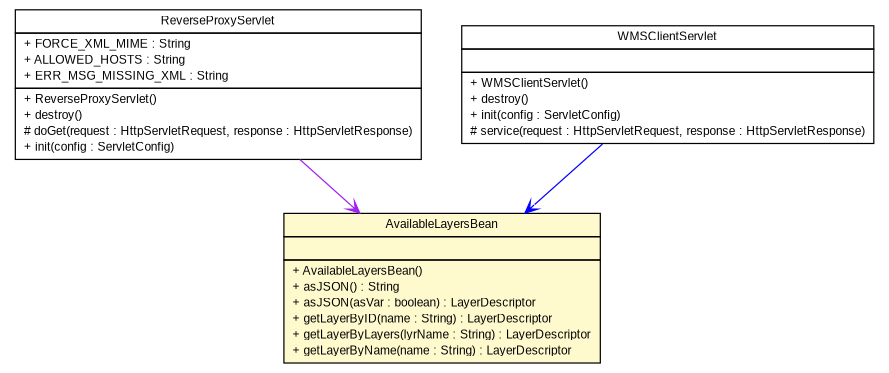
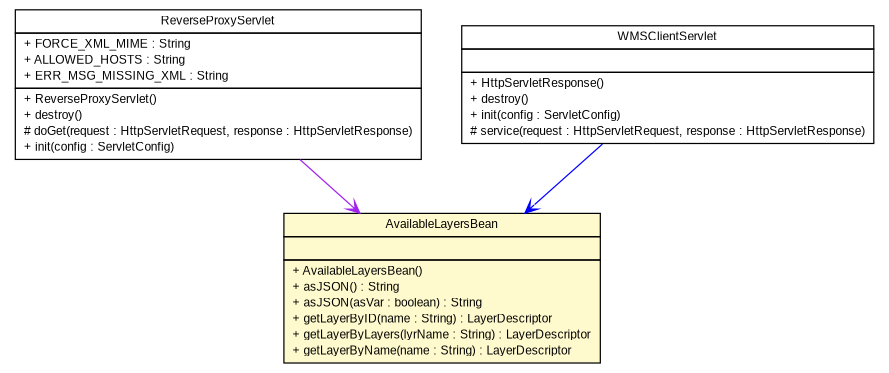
node "WMSClientServlet": text "+ WMSClientServlet()" -> "+ HttpServletResponse()"
node "AvailableLayersBean": text "+ asJSON(asVar : boolean) : LayerDescriptor" -> "+ asJSON(asVar : boolean) : String"
